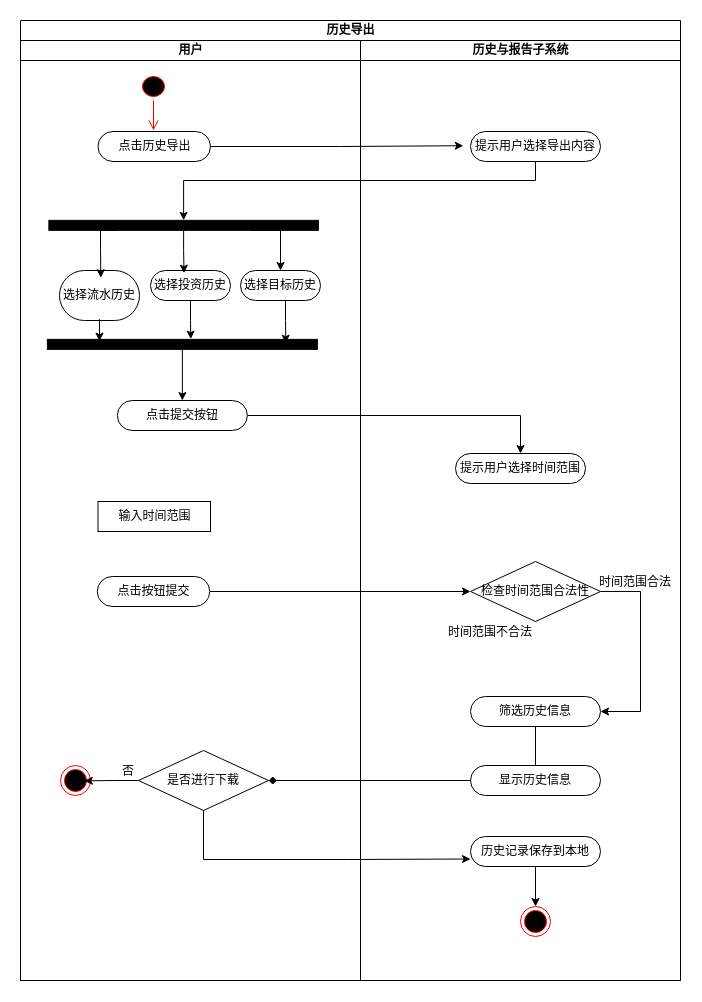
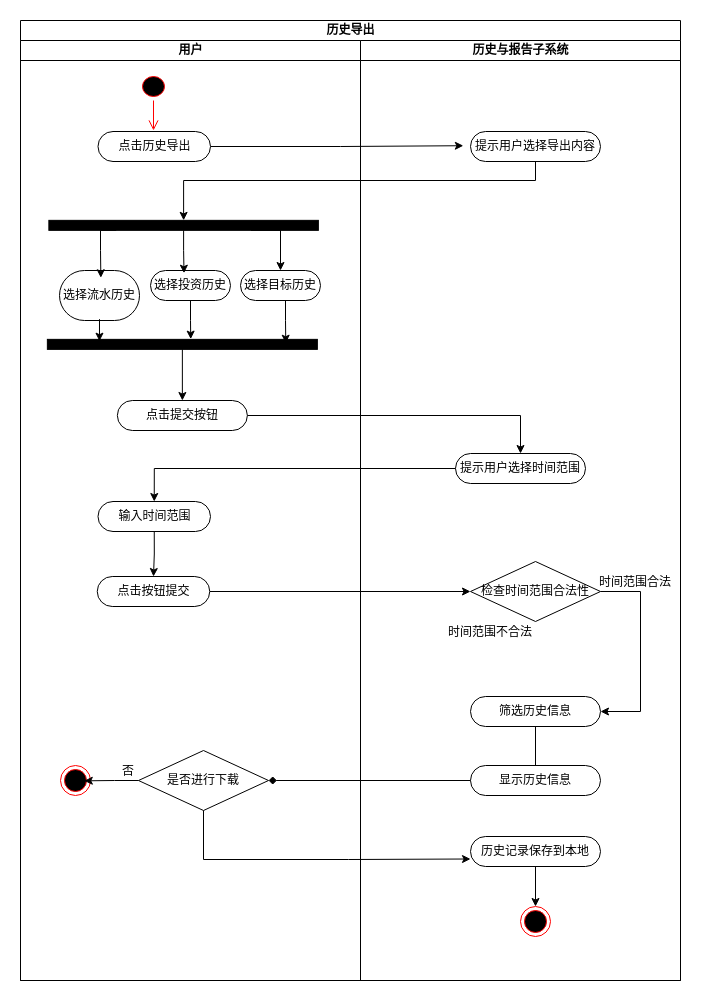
edge "提示用户选择时间范围" -> "输入时间范围": added
node "输入时间范围": shape rectangle -> rounded rectangle
edge "输入时间范围" -> "点击按钮提交": added
